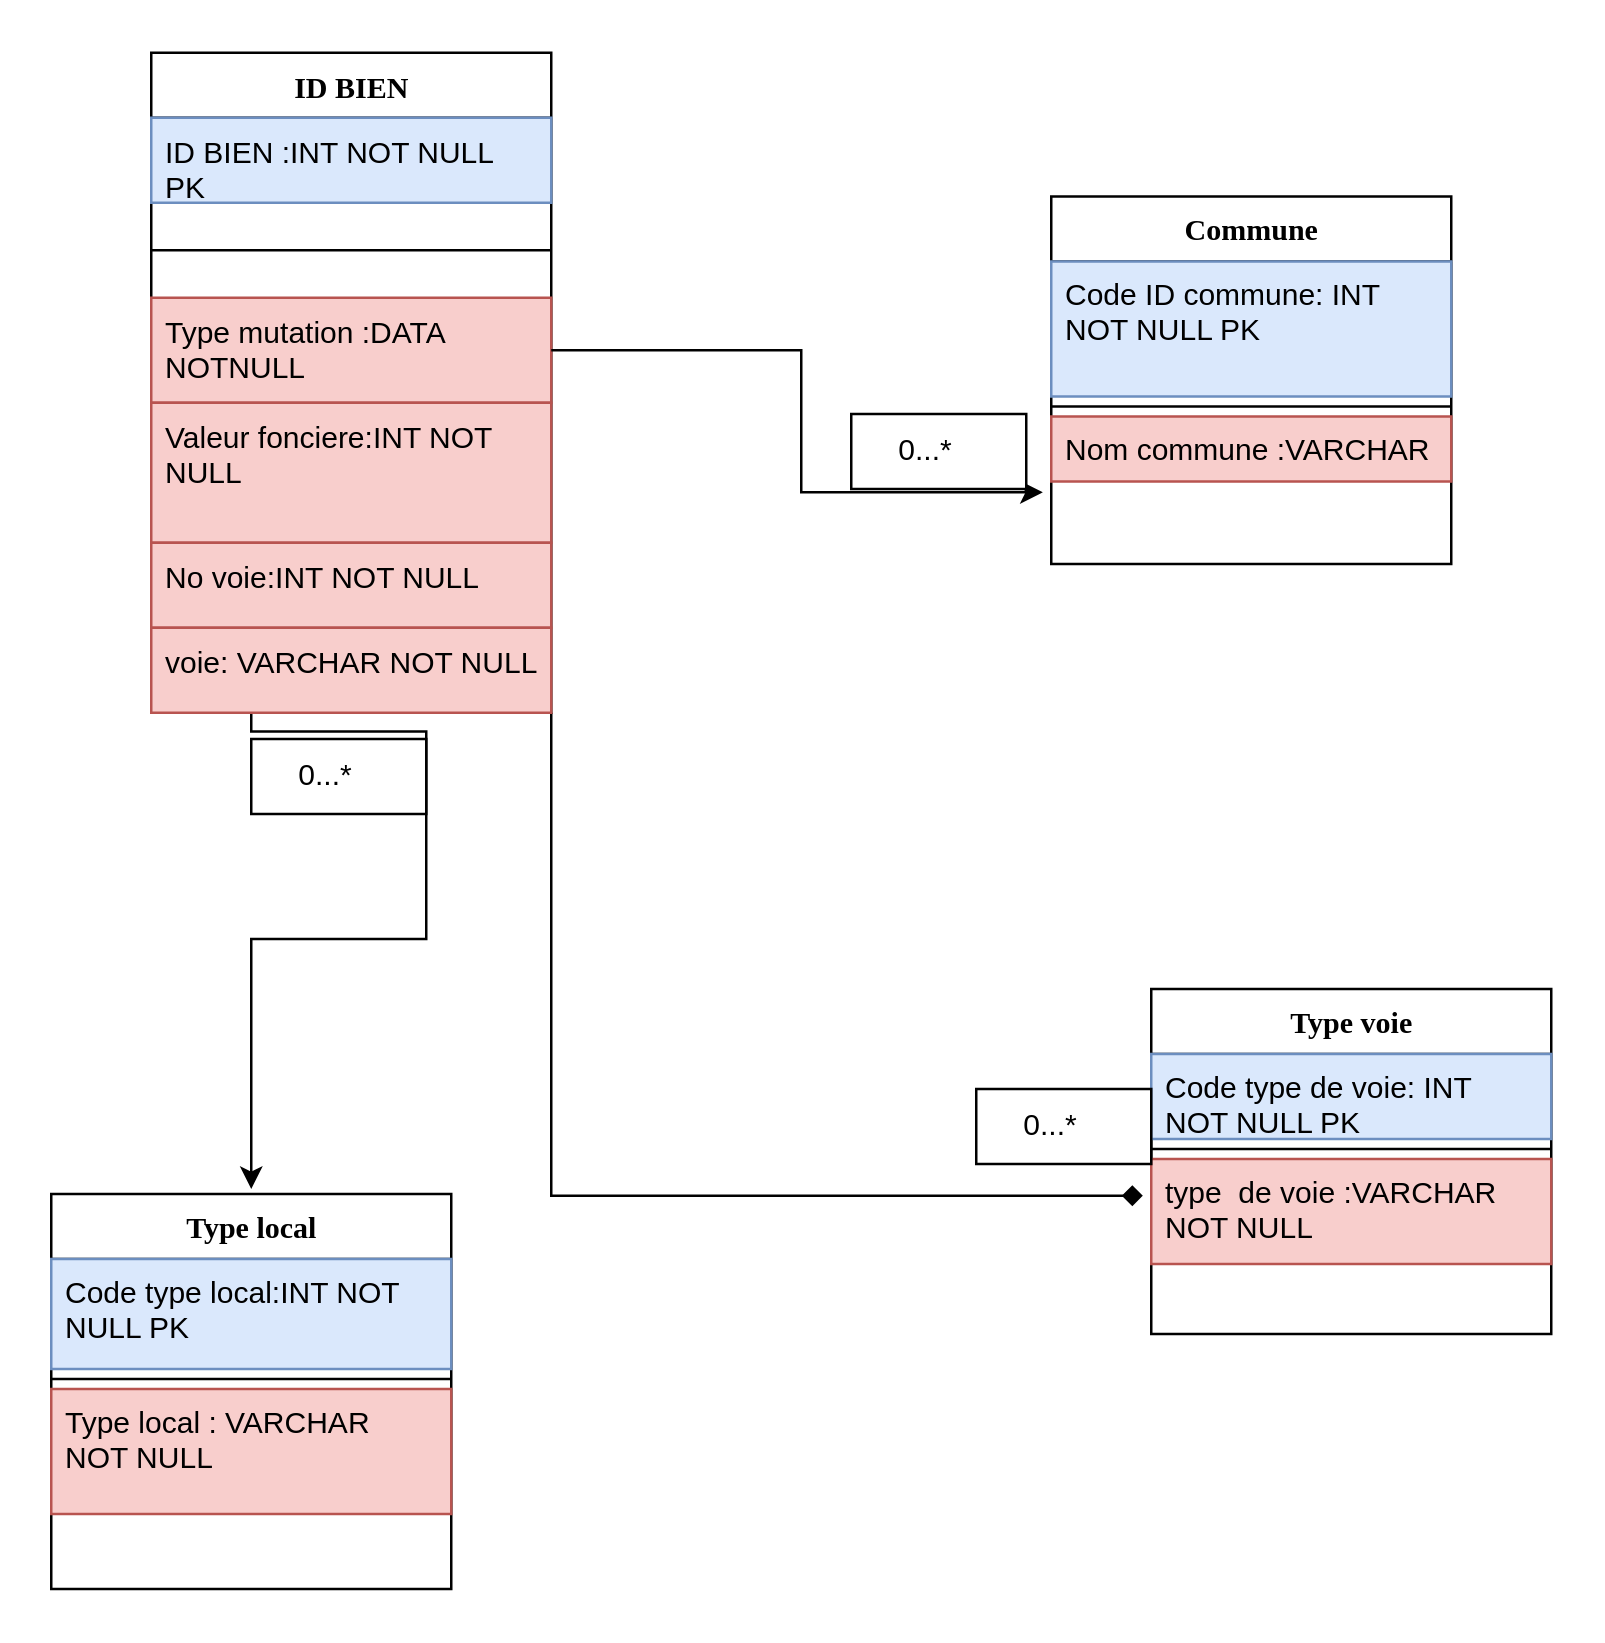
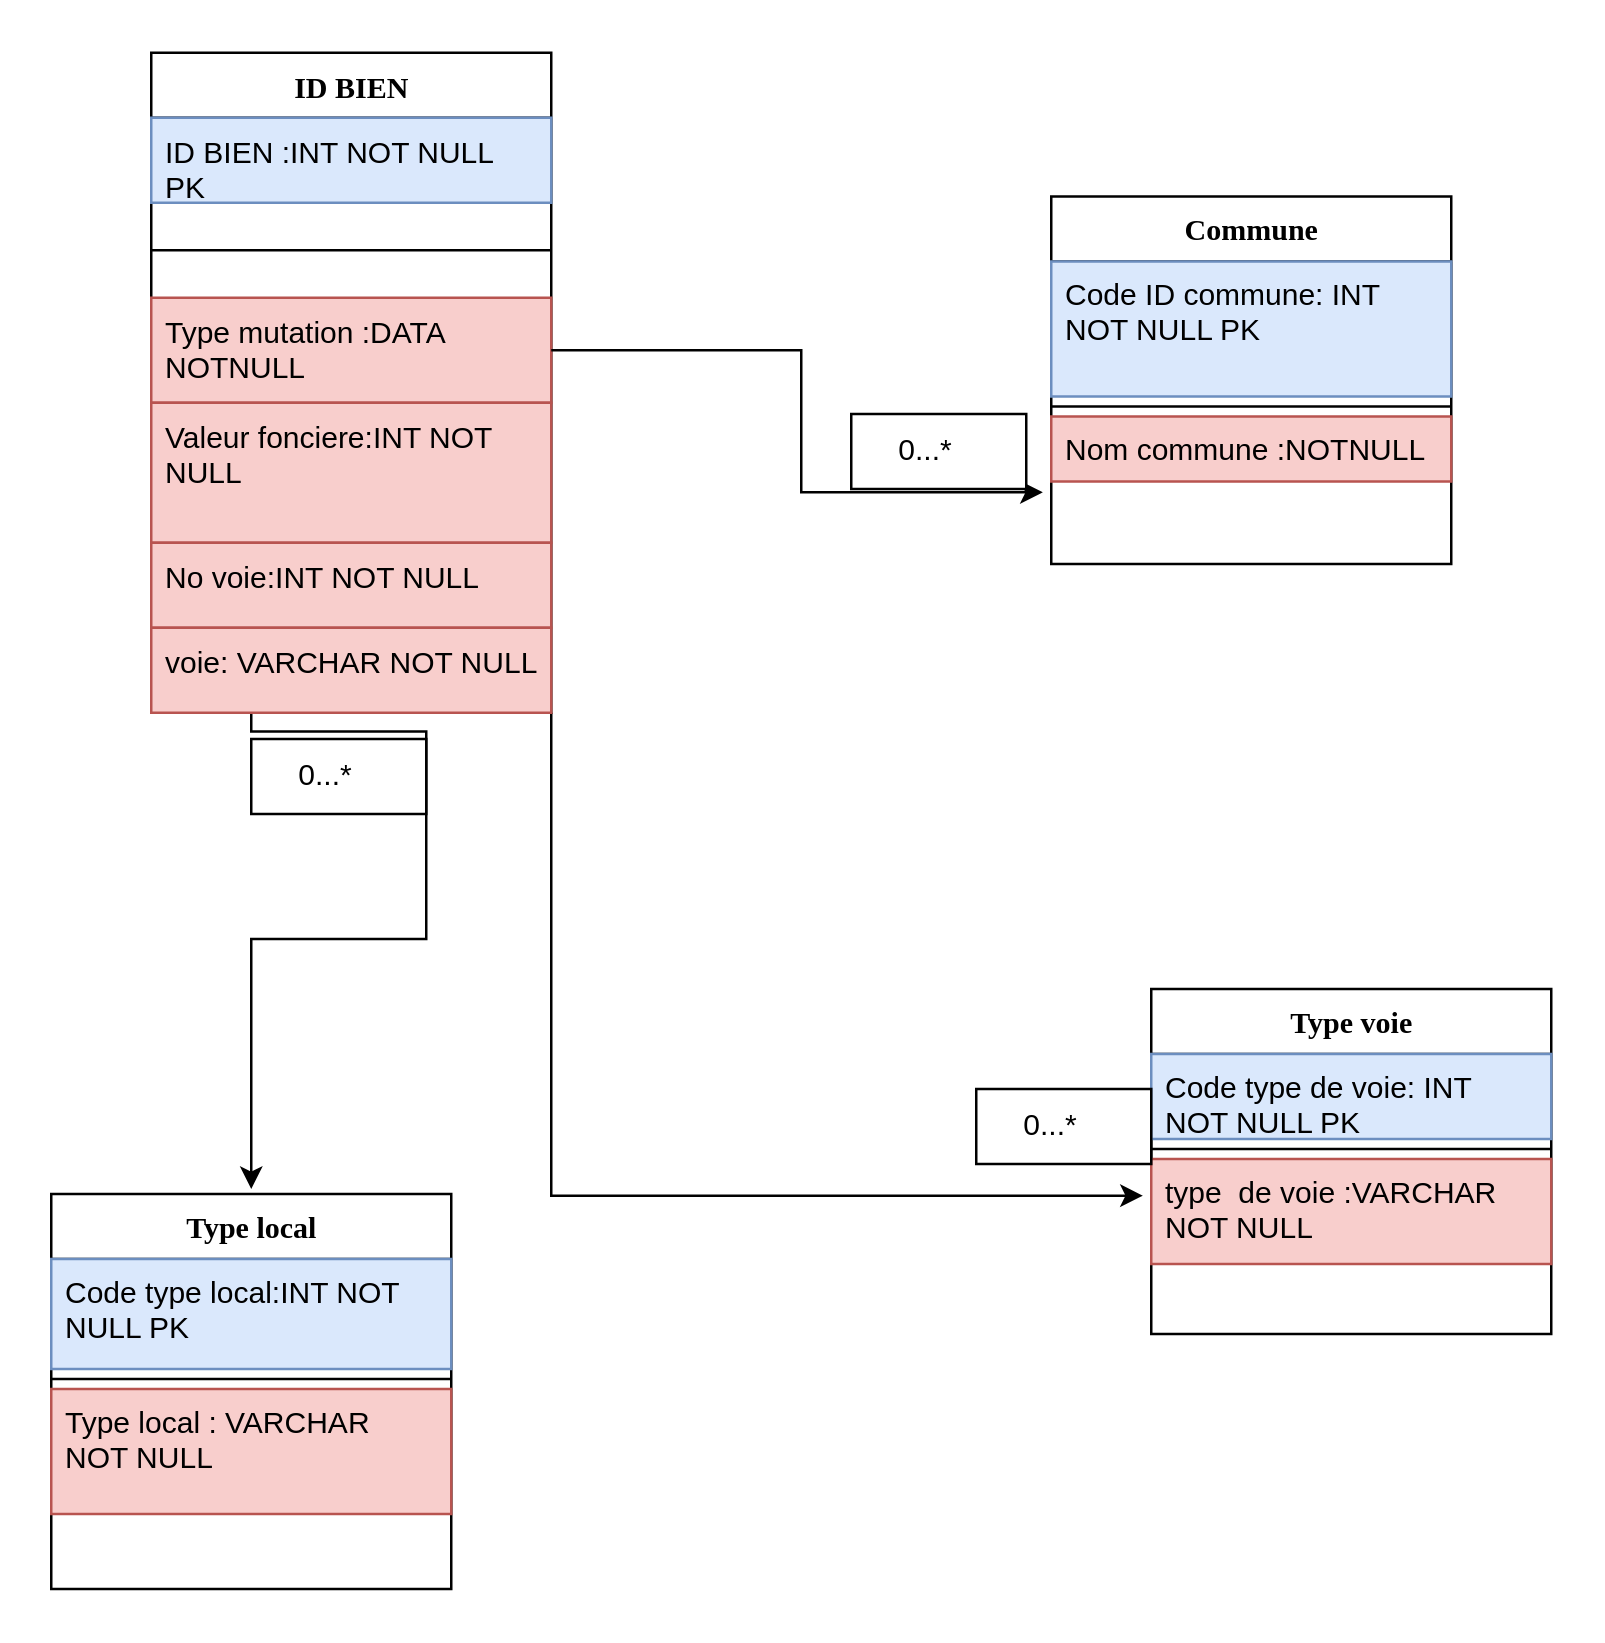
node "Nom commune :VARCHAR": label "Nom commune :VARCHAR" -> "Nom commune :NOTNULL"
edge "ID BIEN" -> "type de voie :VARCHAR NOT NULL": arrowhead diamond -> classic
